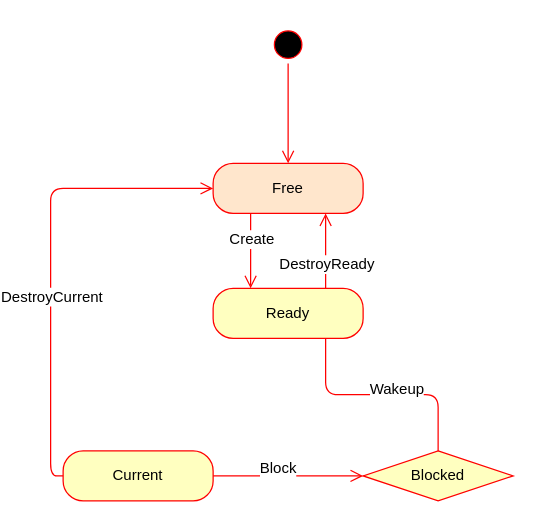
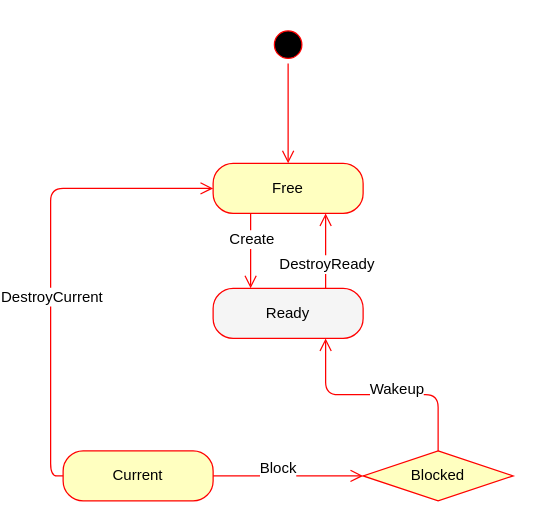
node "Free": fillcolor #ffe6cc -> #ffffc0
node "Ready": fillcolor #ffffc0 -> #f5f5f5
edge "Ready" -- "Blocked": arrowhead none -> open
